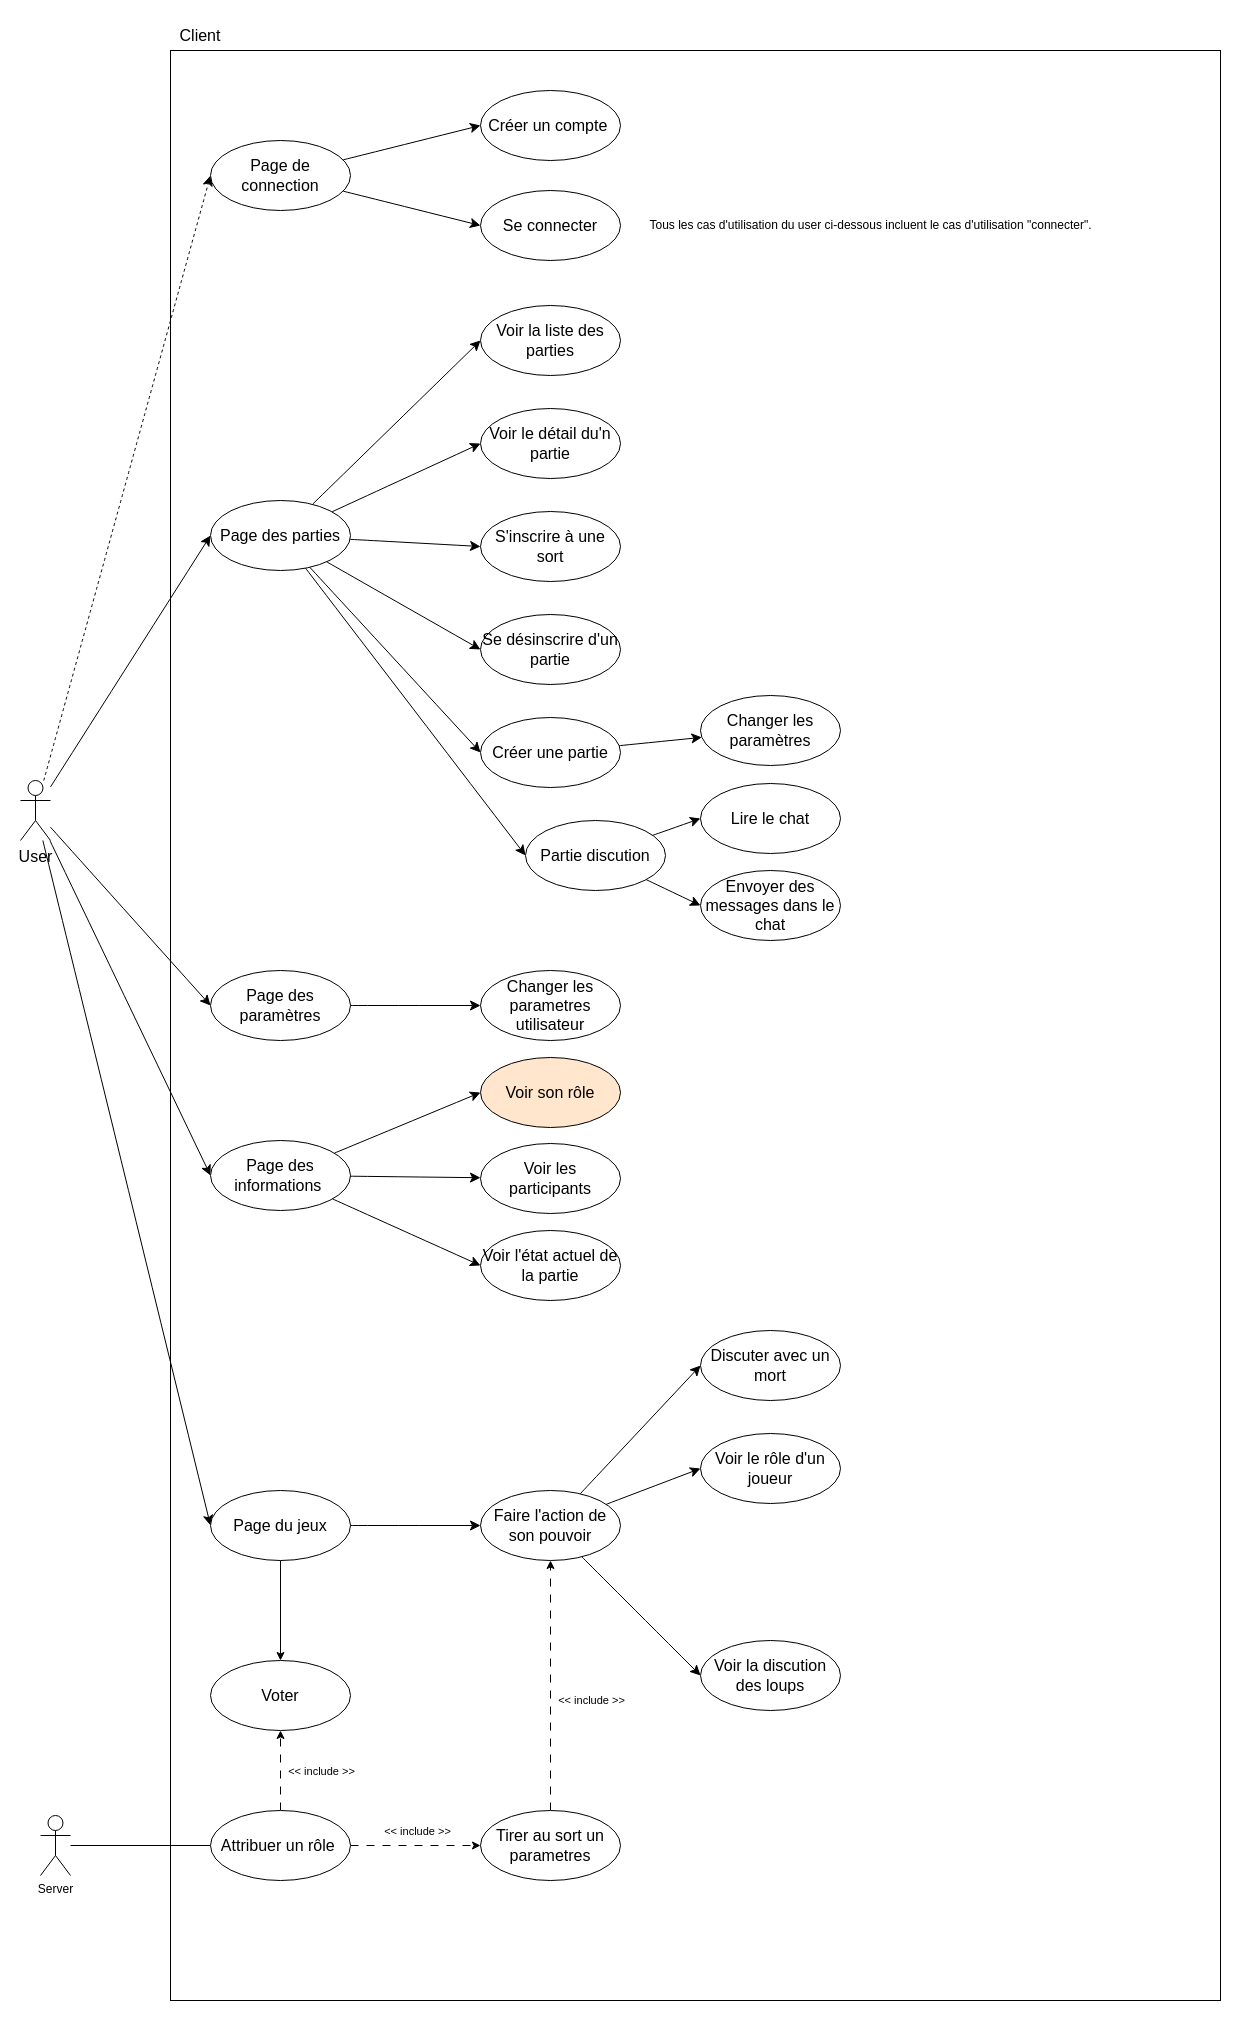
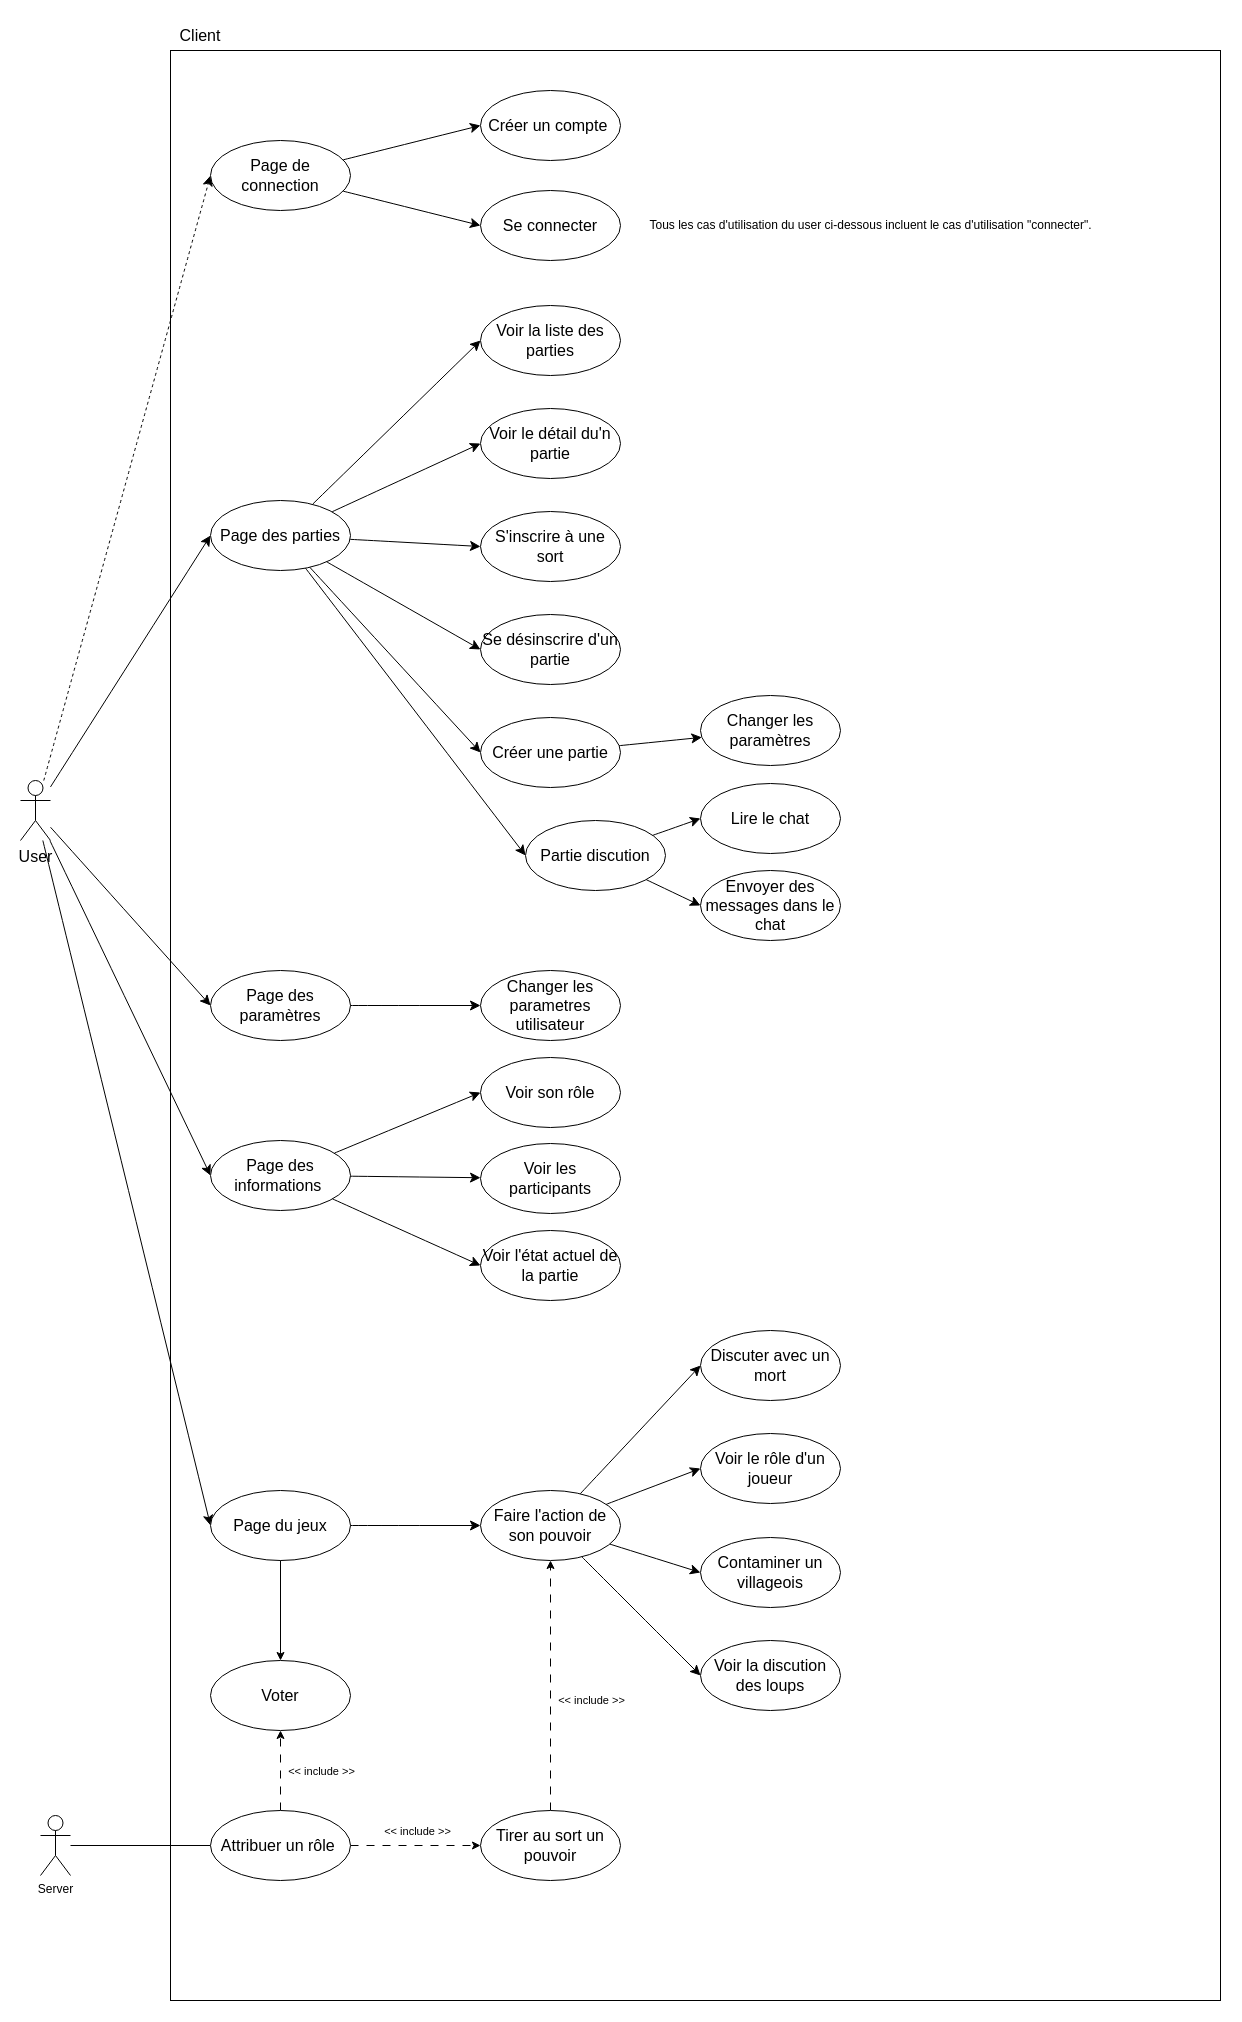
node "Voir son rôle": fillcolor #ffe6cc -> #ffffff
edge "Faire l'action de son pouvoir" -> "Contaminer un villageois": added
node "Contaminer un villageois": added
node "Tirer au sort un parametres": label "Tirer au sort un parametres" -> "Tirer au sort un pouvoir"
